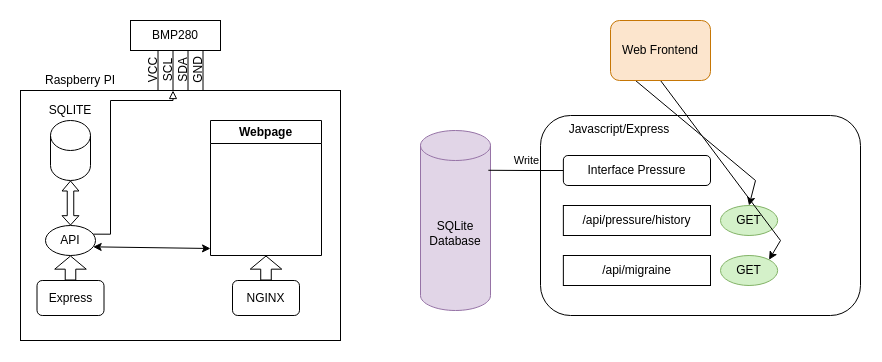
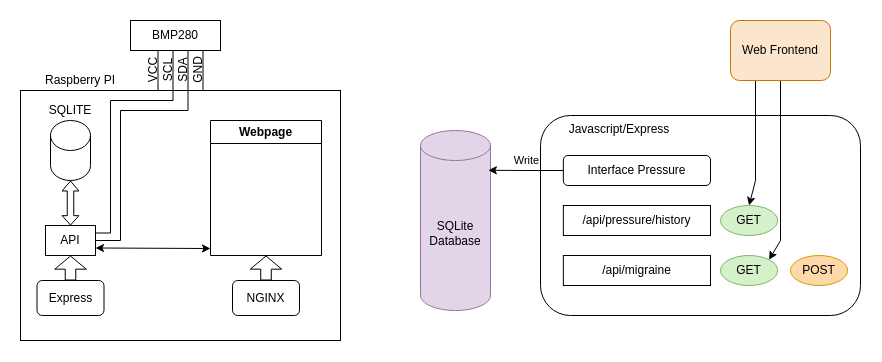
node "Web Frontend": moved (661, 51) -> (781, 51)
edge "API" -> "SCL": arrowhead block -> none
edge "SDA" -- "API": added
edge "Interface Pressure" -- "SQLite Database": arrowhead none -> classic
node "API": shape ellipse -> rectangle
node "POST": added
